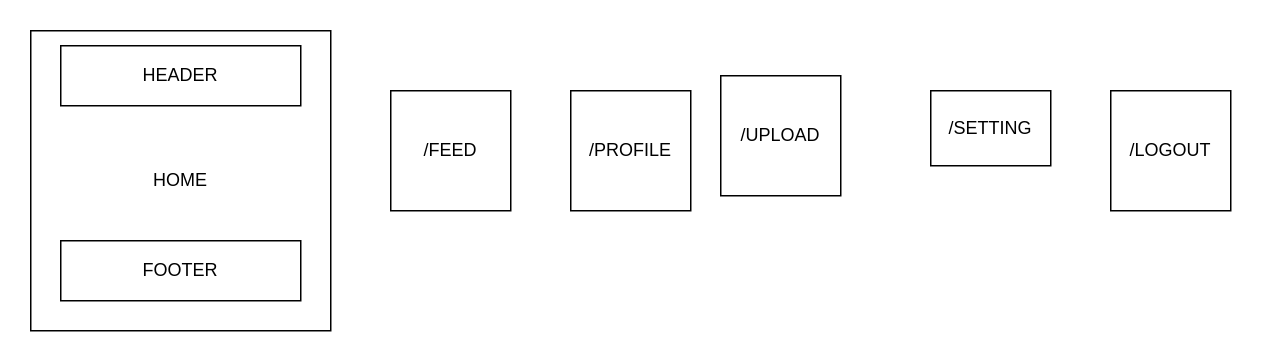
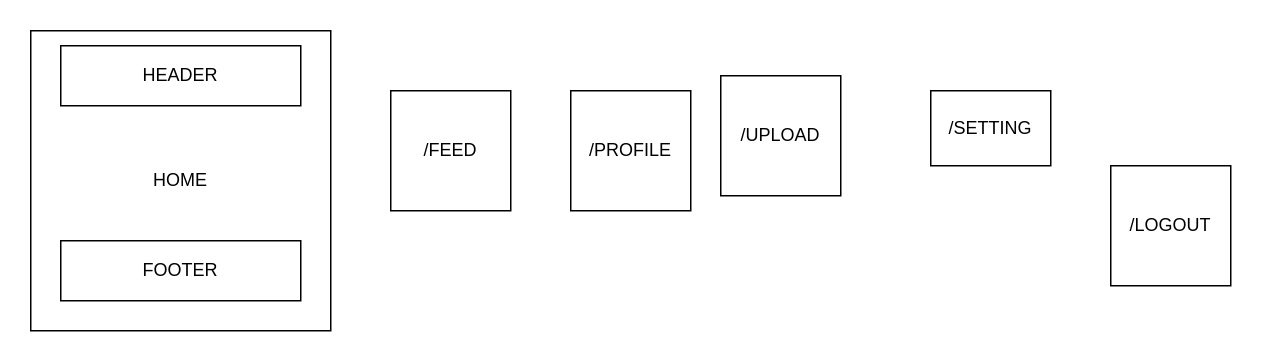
node "/LOGOUT": moved (1171, 151) -> (1171, 226)
